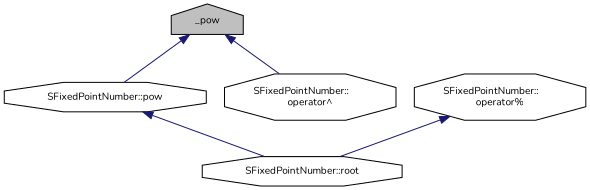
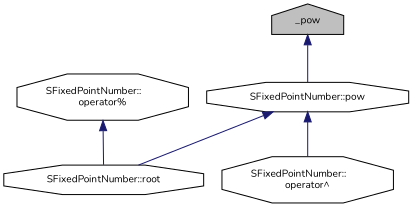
edge "SFixedPointNumber:: operator^" -> "_pow": now "SFixedPointNumber:: operator^" -> "SFixedPointNumber::pow"
